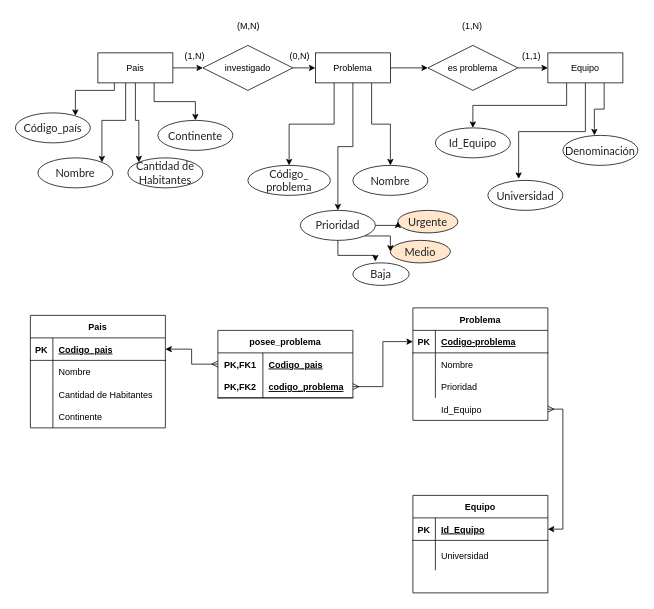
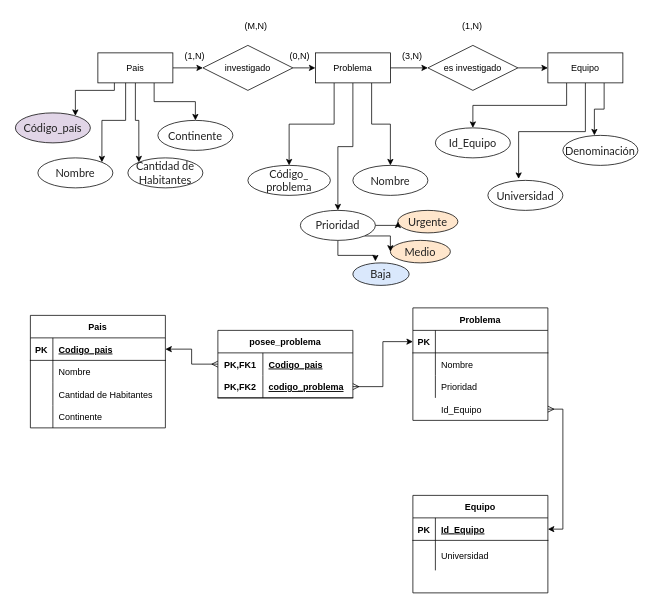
node "(M,N)": moved (248, 27) -> (255, 27)
node "(3,N)": added
node "(1,1)": removed
node "es problema": label "es problema" -> "es investigado"
node "Código_país": fillcolor #ffffff -> #e1d5e7
node "Baja": fillcolor #ffffff -> #dae8fc
node "Codigo-problema": removed
